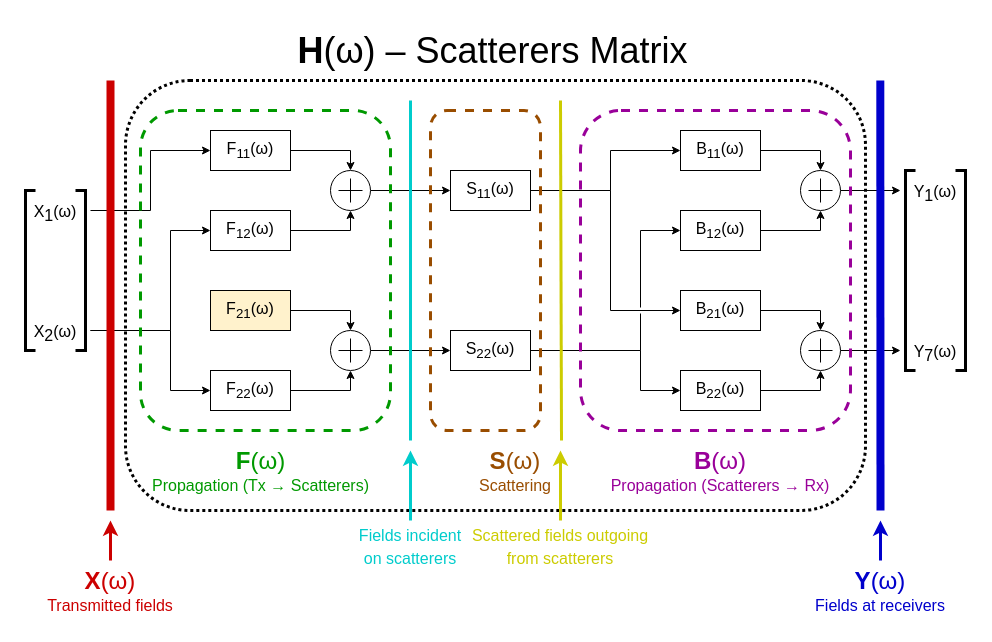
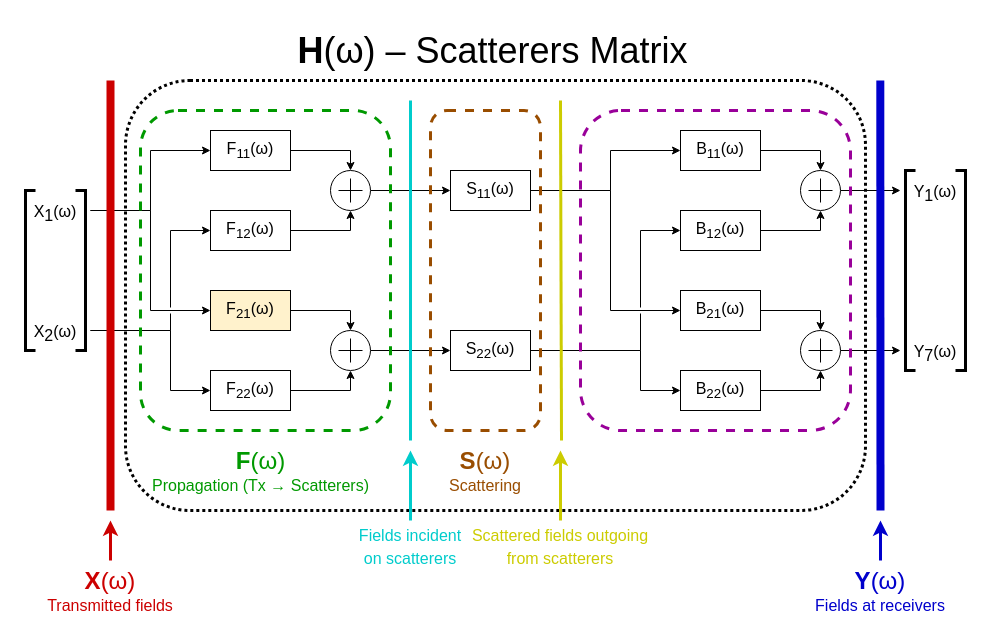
edge "X1(ω)" -> "F21(ω)": added
node "S(ω) Scattering": moved (516, 471) -> (486, 471)
node "B(ω) Propagation (Scatterers → Rx)": removed
